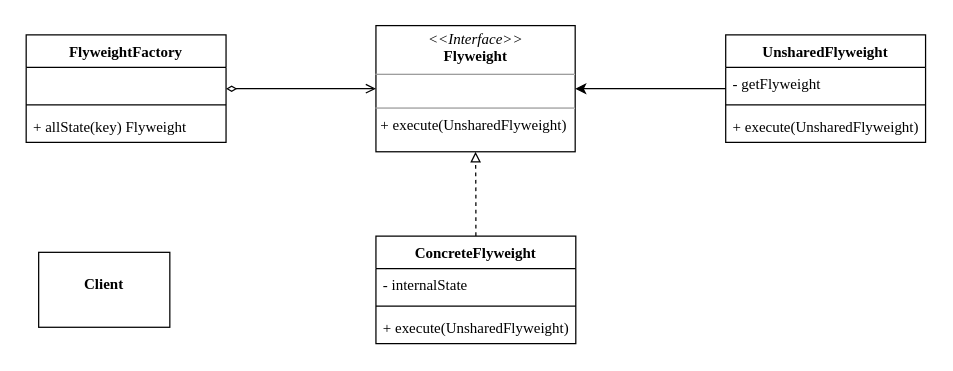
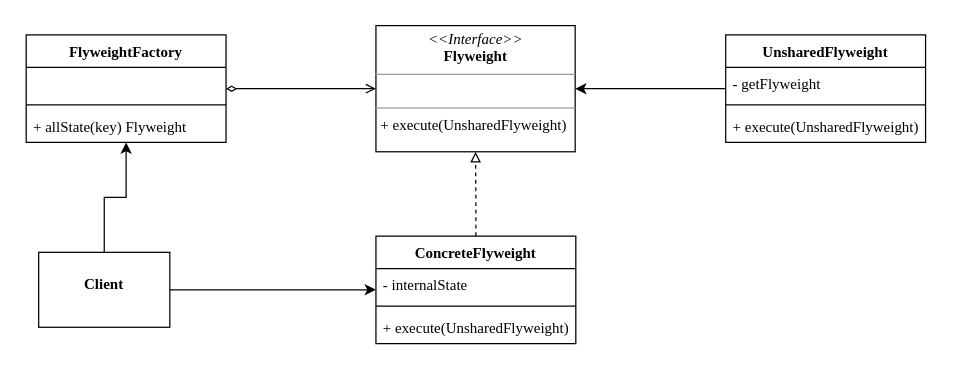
edge "Client" -> "FlyweightFactory": added
edge "Client" -> "ConcreteFlyweight": added
